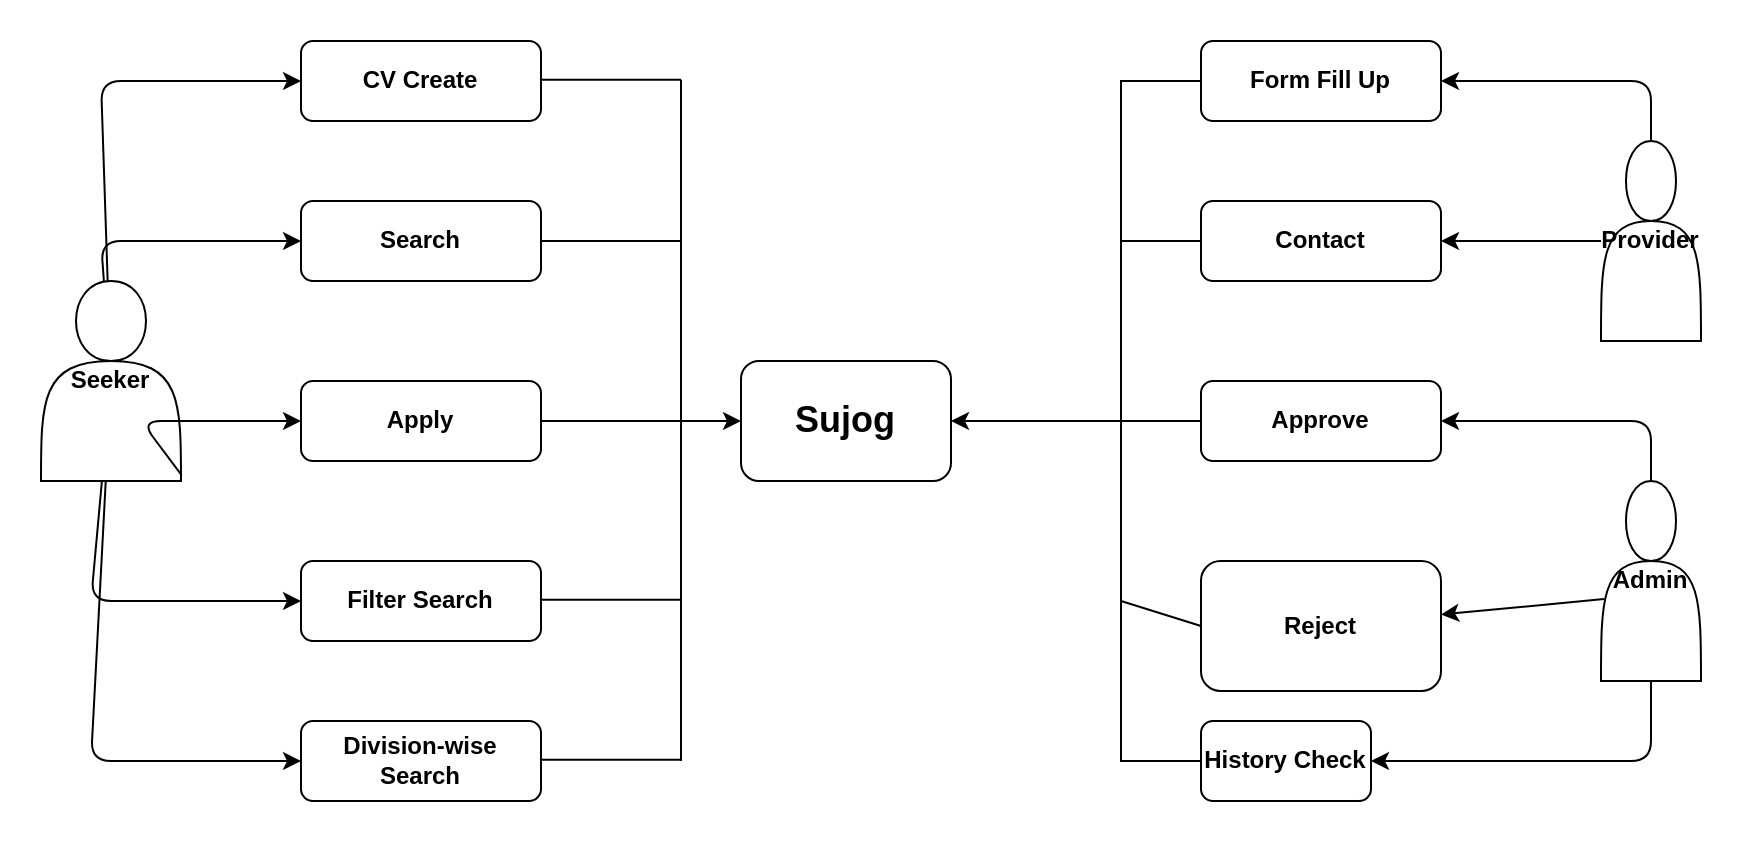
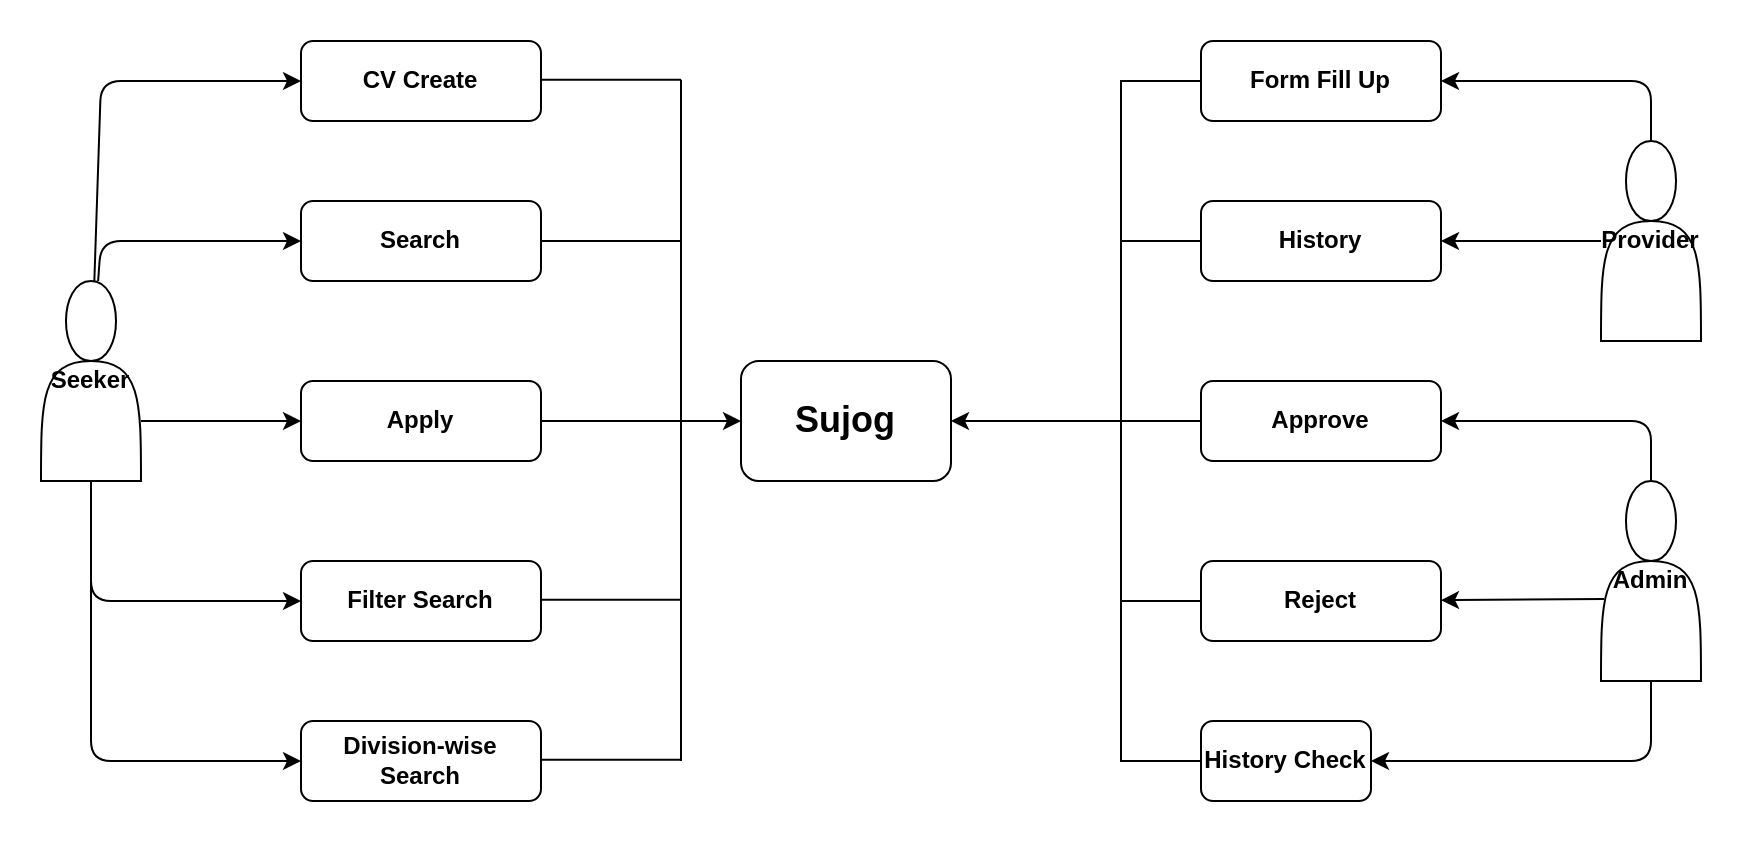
node "Contact": label "Contact" -> "History"
node "Seeker": size 140x200 -> 100x200
node "Reject": size 240x130 -> 240x80
